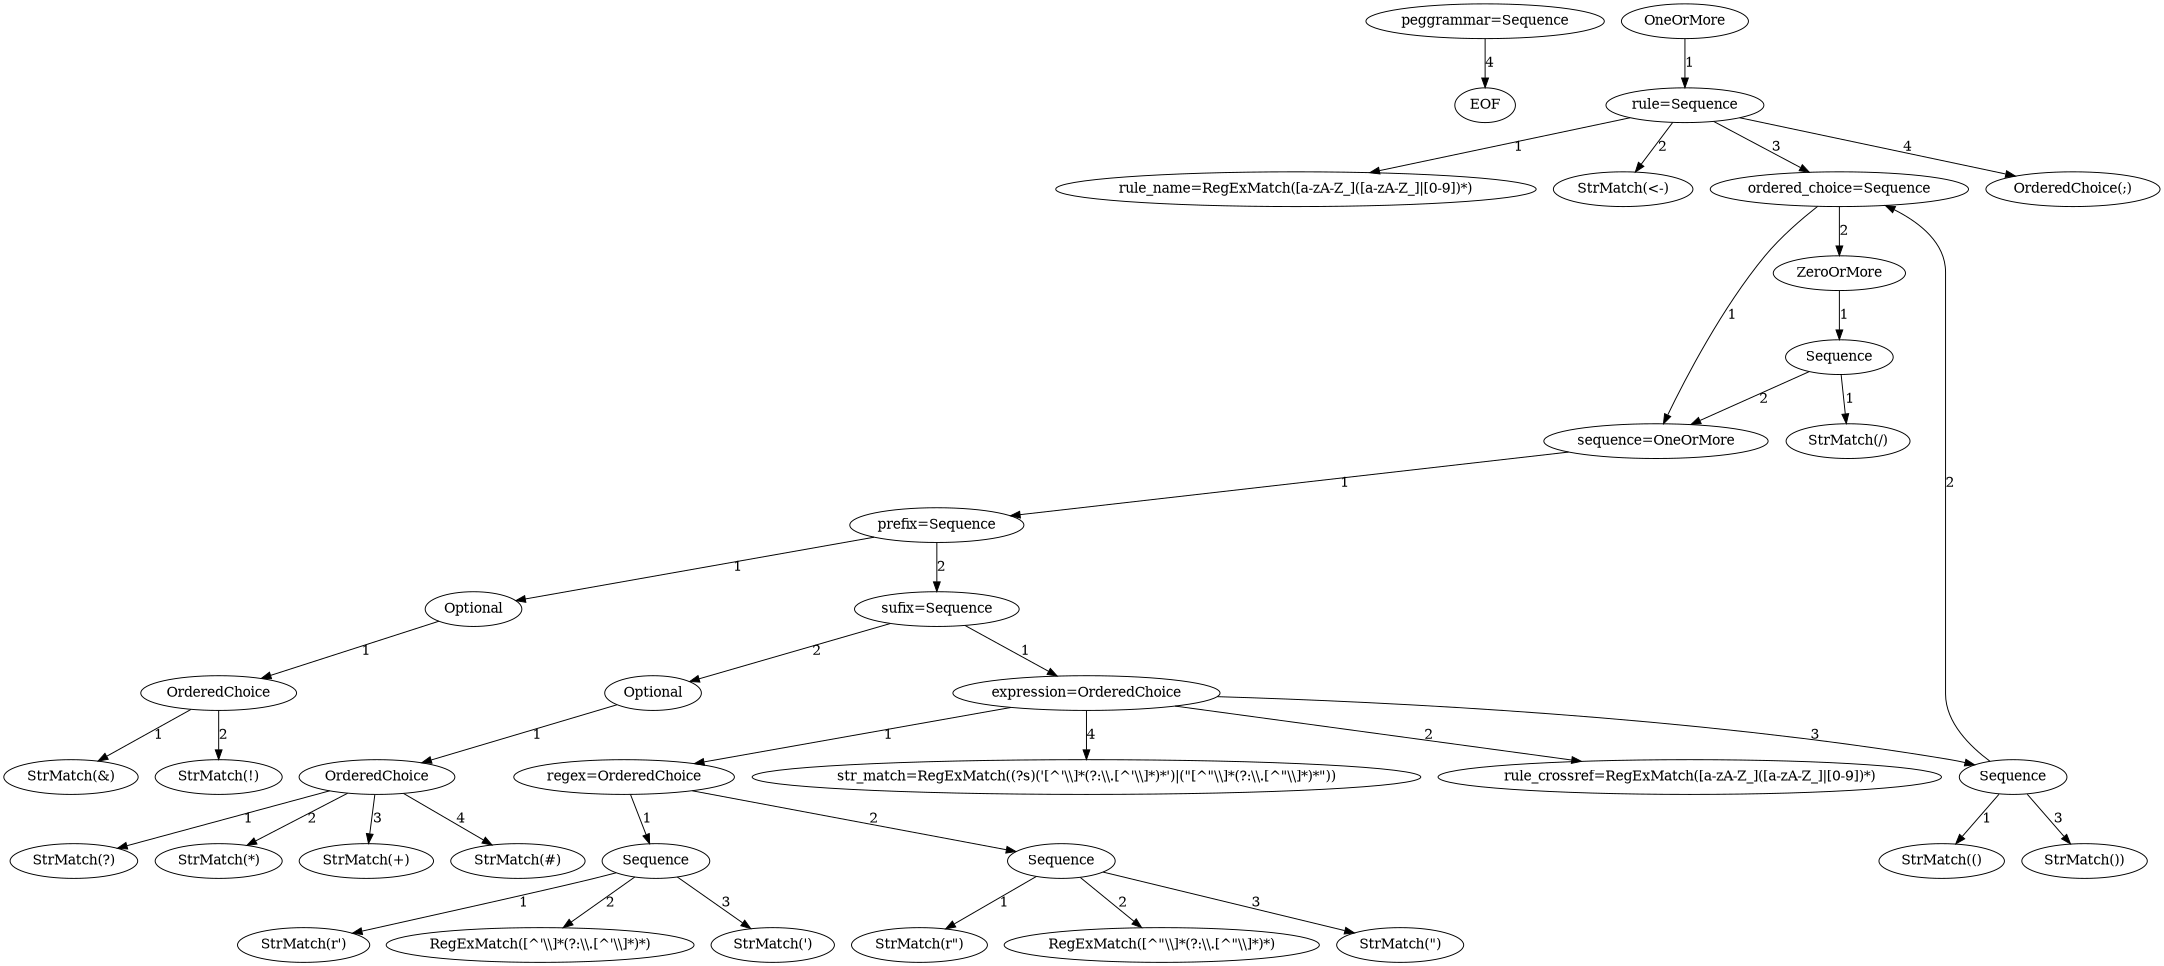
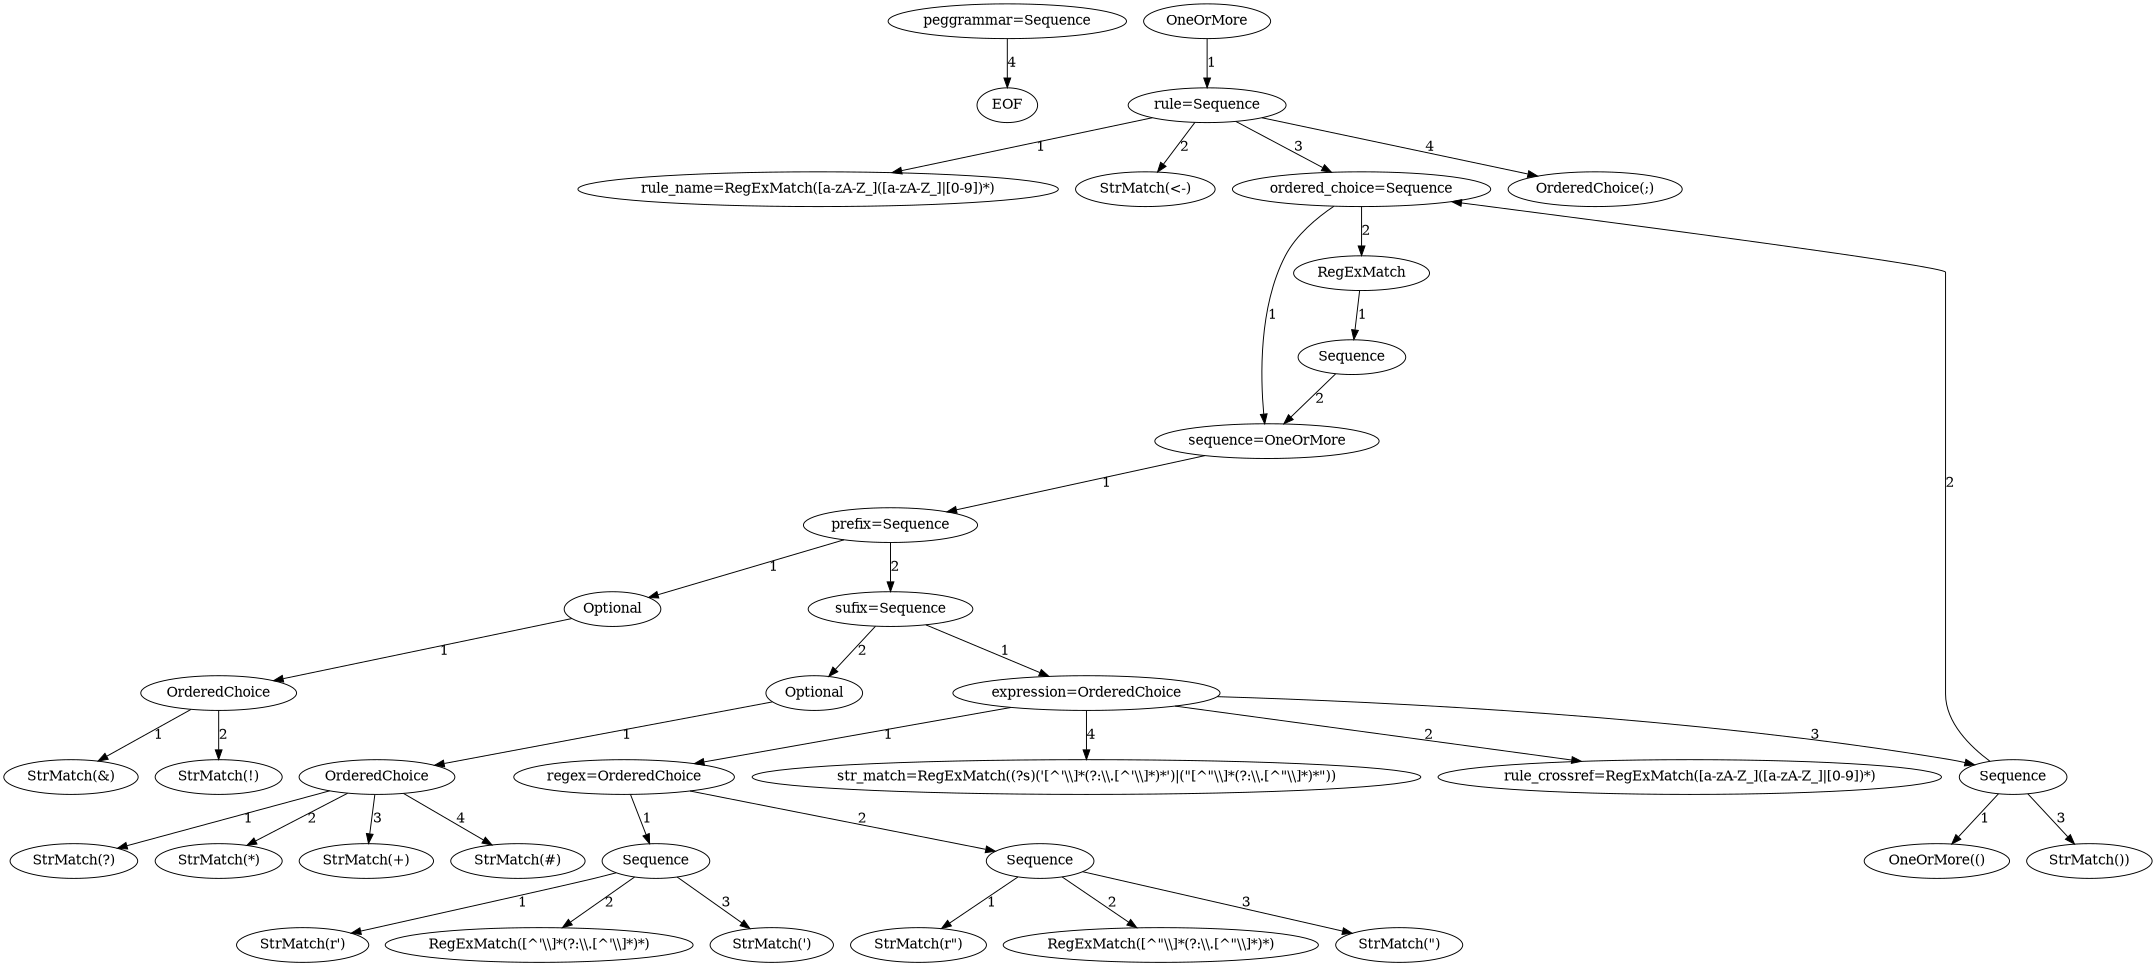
node "ZeroOrMore": label "ZeroOrMore" -> "RegExMatch"
node "StrMatch(/)": removed
node "StrMatch(()": label "StrMatch(()" -> "OneOrMore(()"
